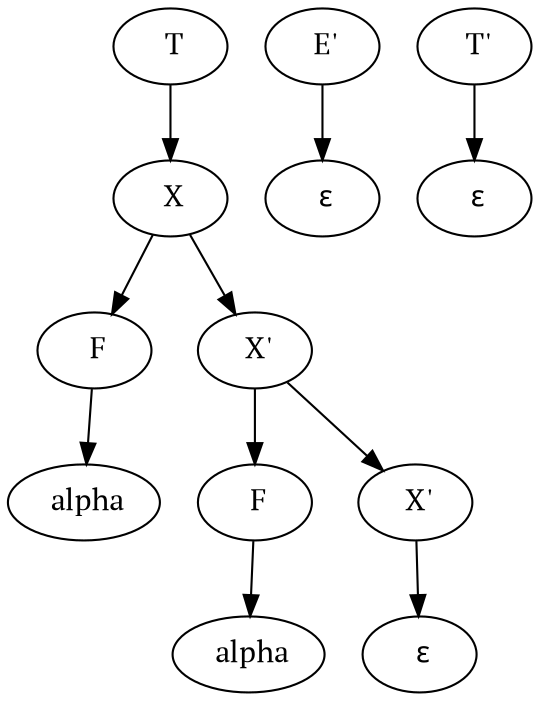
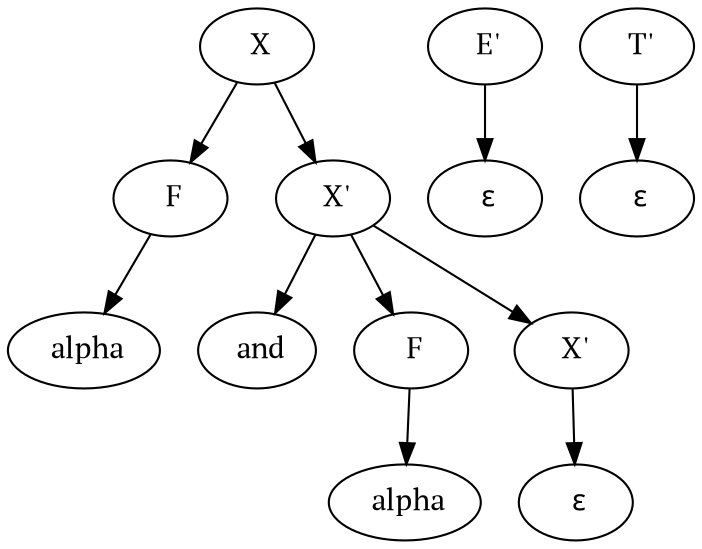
node "T": removed
node "and": added
